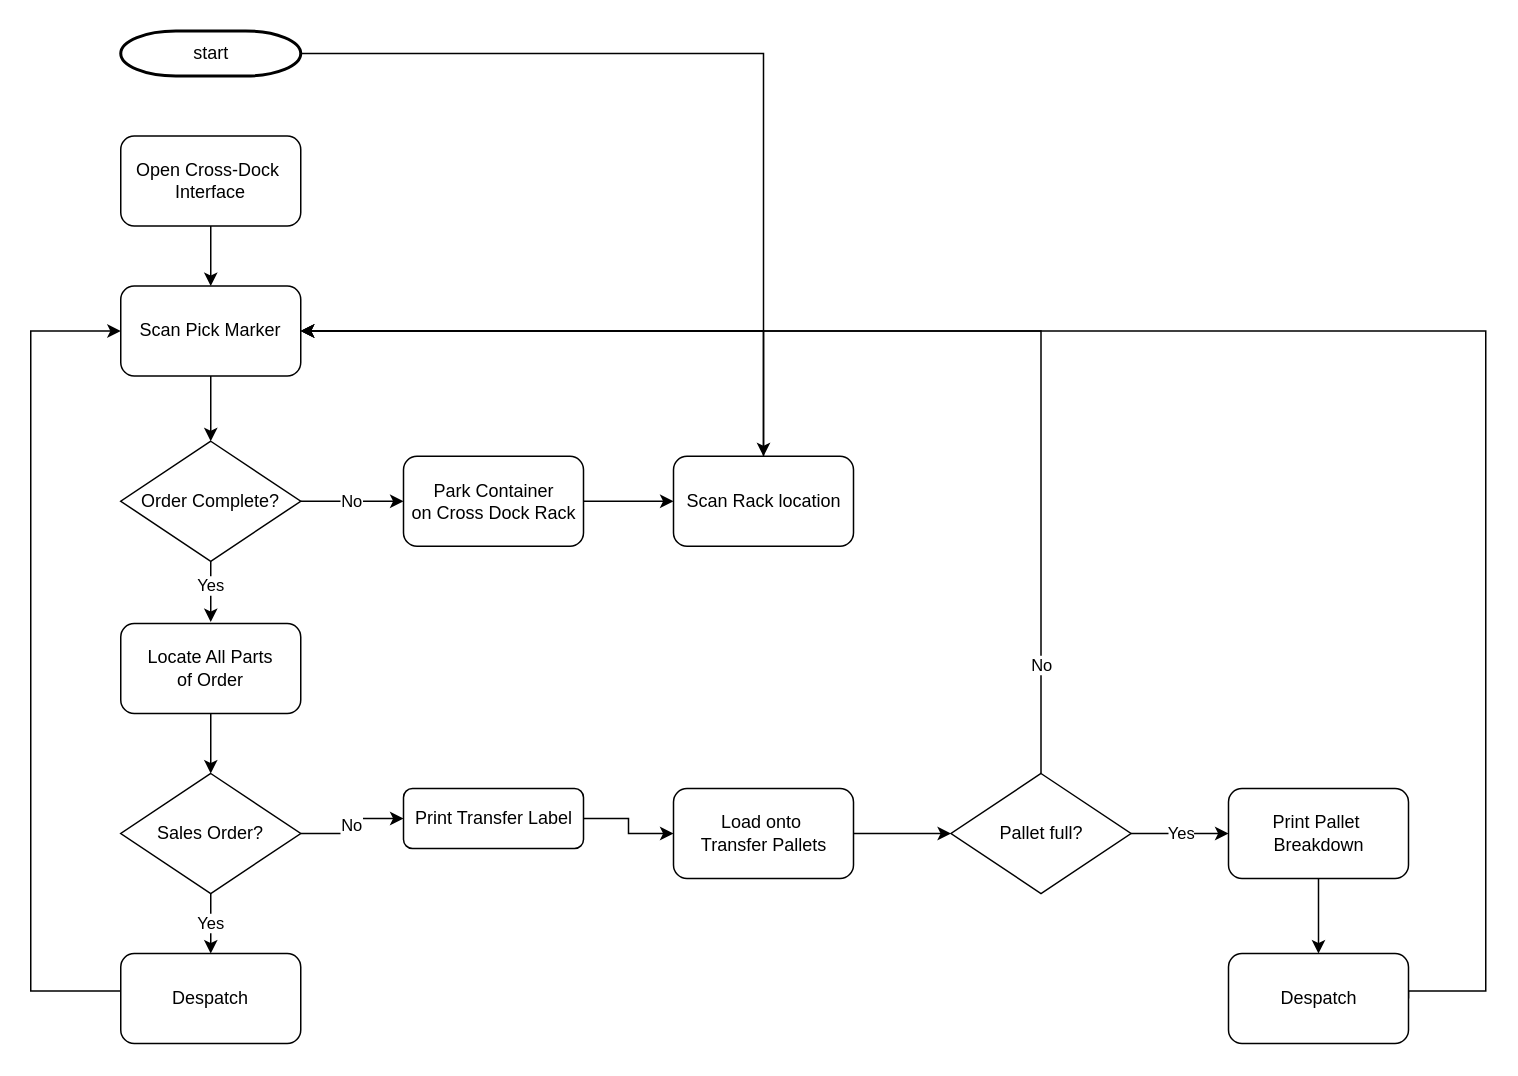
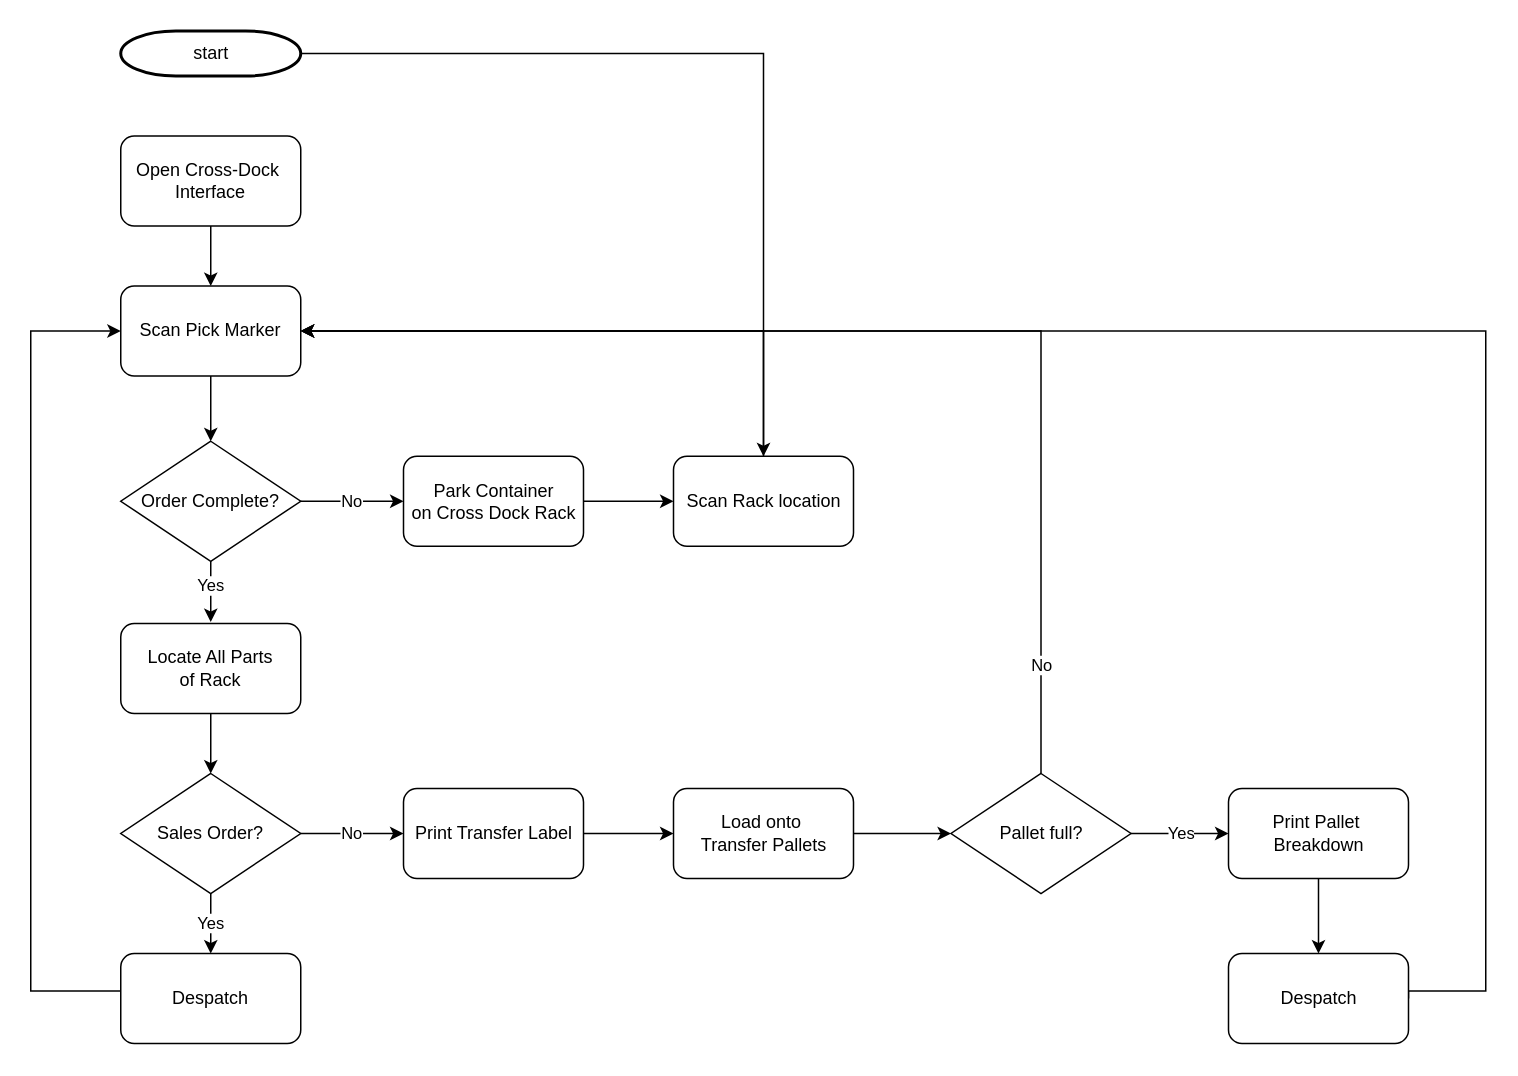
node "Locate All Parts of Order": label "Locate All Parts of Order" -> "Locate All Parts of Rack"
node "Print Transfer Label": size 180x60 -> 180x90
